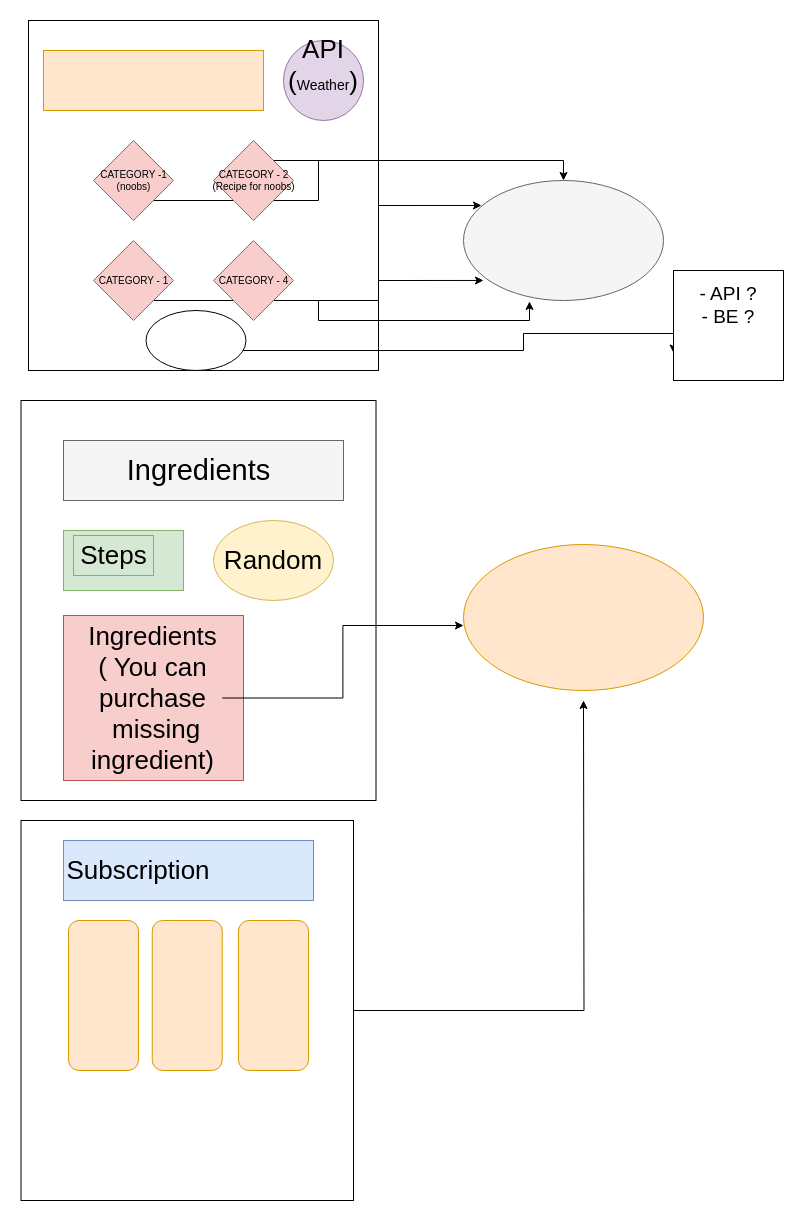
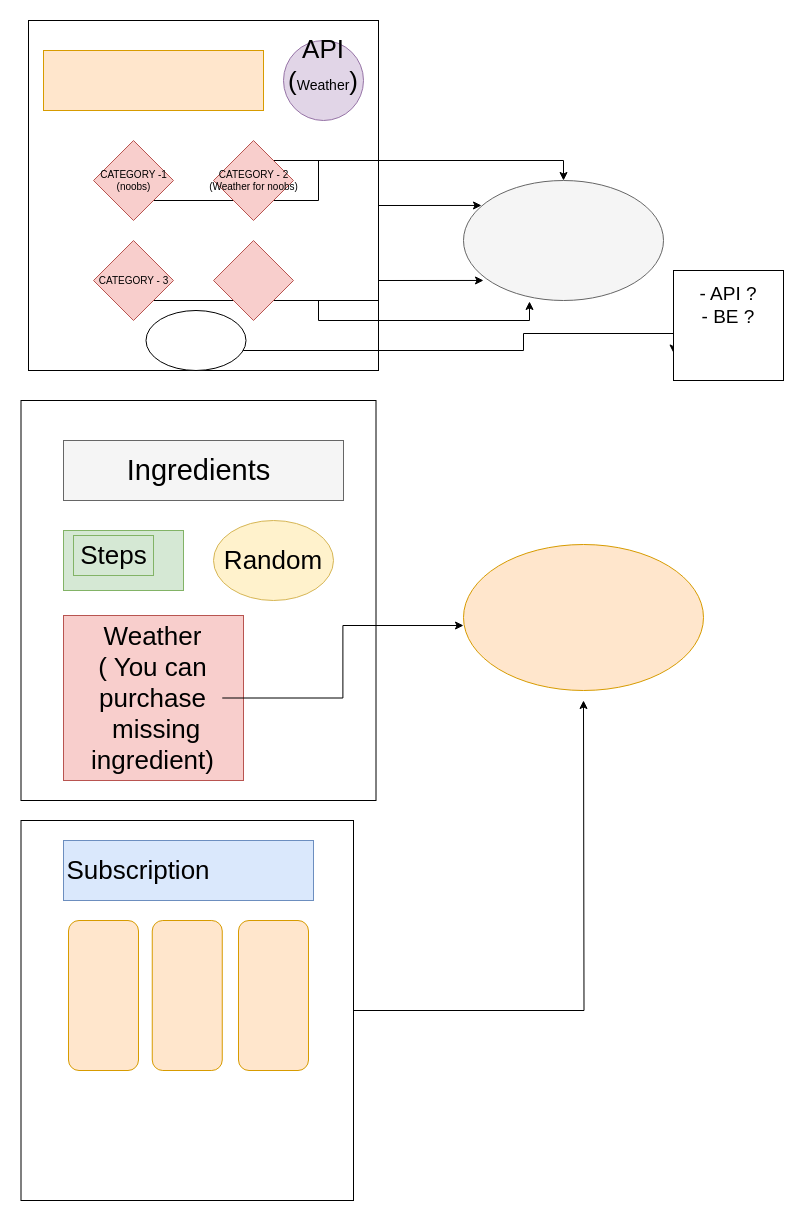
node "CATEGORY - 2 (Recipe for noobs)": label "CATEGORY - 2 (Recipe for noobs)" -> "CATEGORY - 2 (Weather for noobs)"
node "CATEGORY - 1": label "CATEGORY - 1" -> "CATEGORY - 3"
node "CATEGORY - 4": removed
node "Ingredients ( You can purchase missing ingredient)": label "Ingredients ( You can purchase missing ingredient)" -> "Weather ( You can purchase missing ingredient)"
